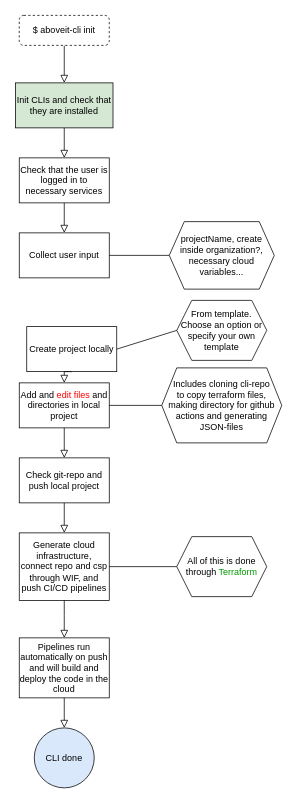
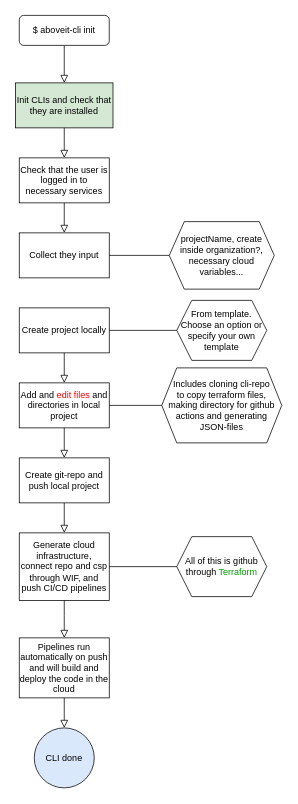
node "$ aboveit-cli init": style dashed -> solid
node "Collect user input": label "Collect user input" -> "Collect they input"
node "Create project locally": moved (72, 349) -> (64, 330)
node "Check git-repo and push local project": label "Check git-repo and push local project" -> "Create git-repo and push local project"
node "All of this is done through Terraform": label "All of this is done through Terraform" -> "All of this is github through Terraform"
